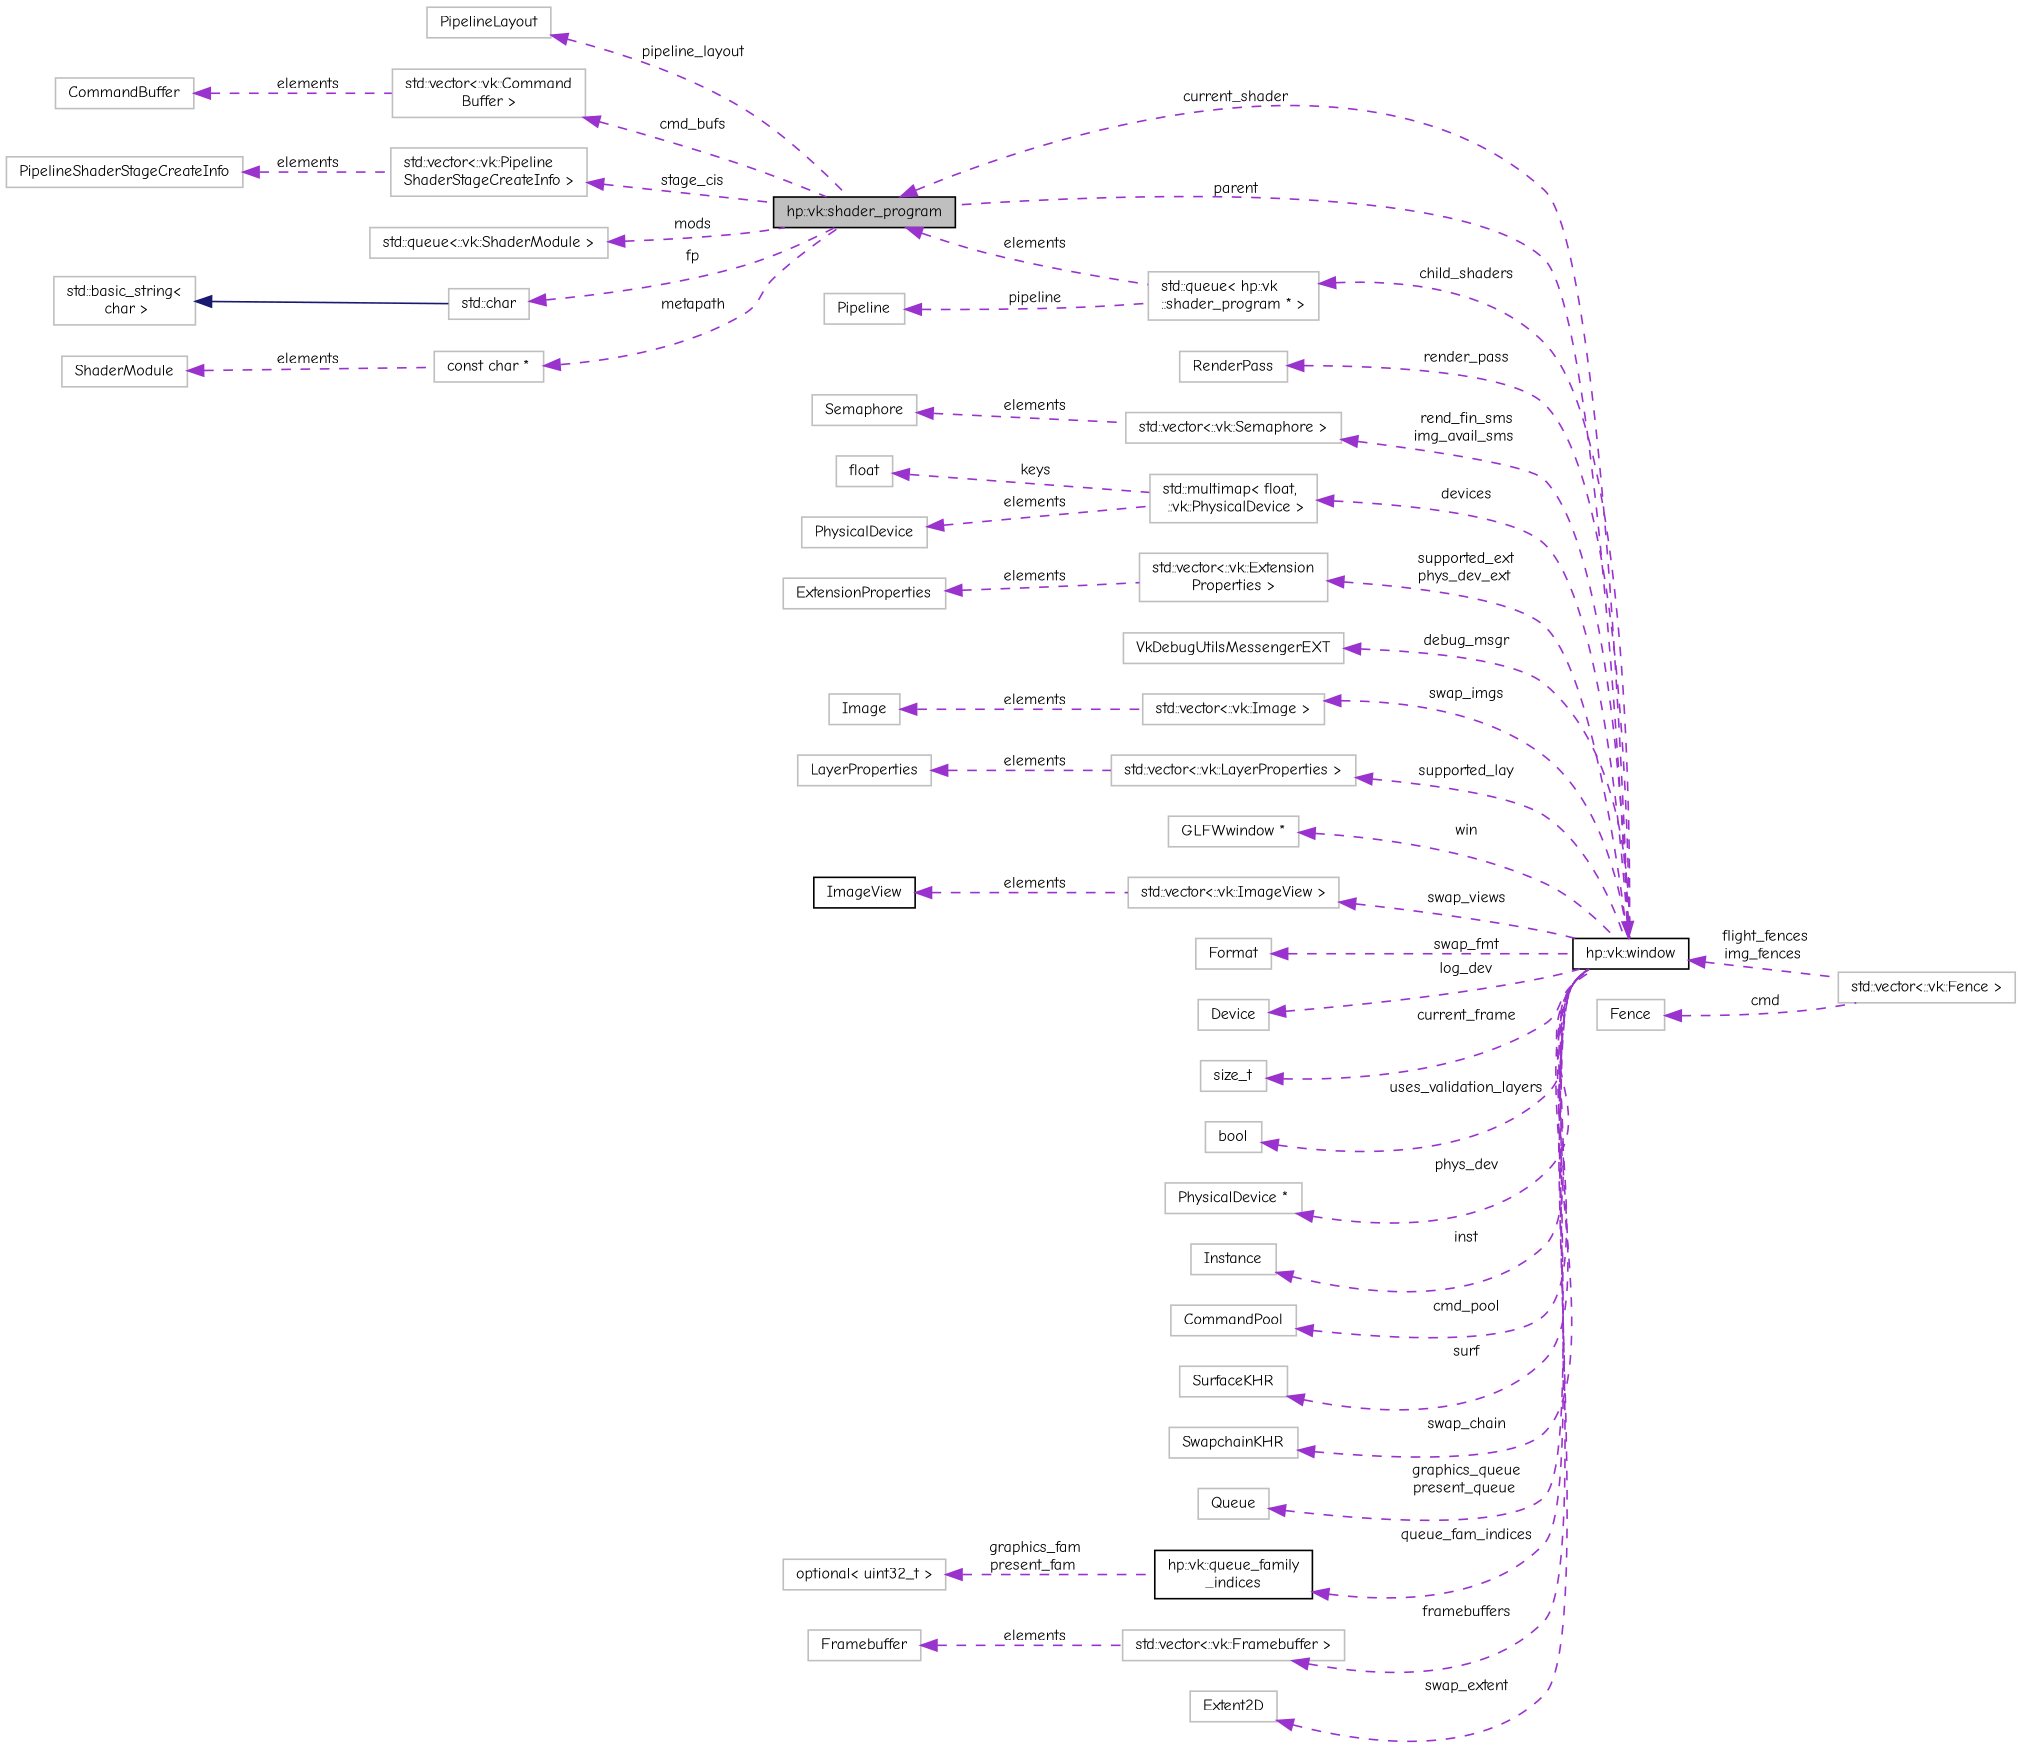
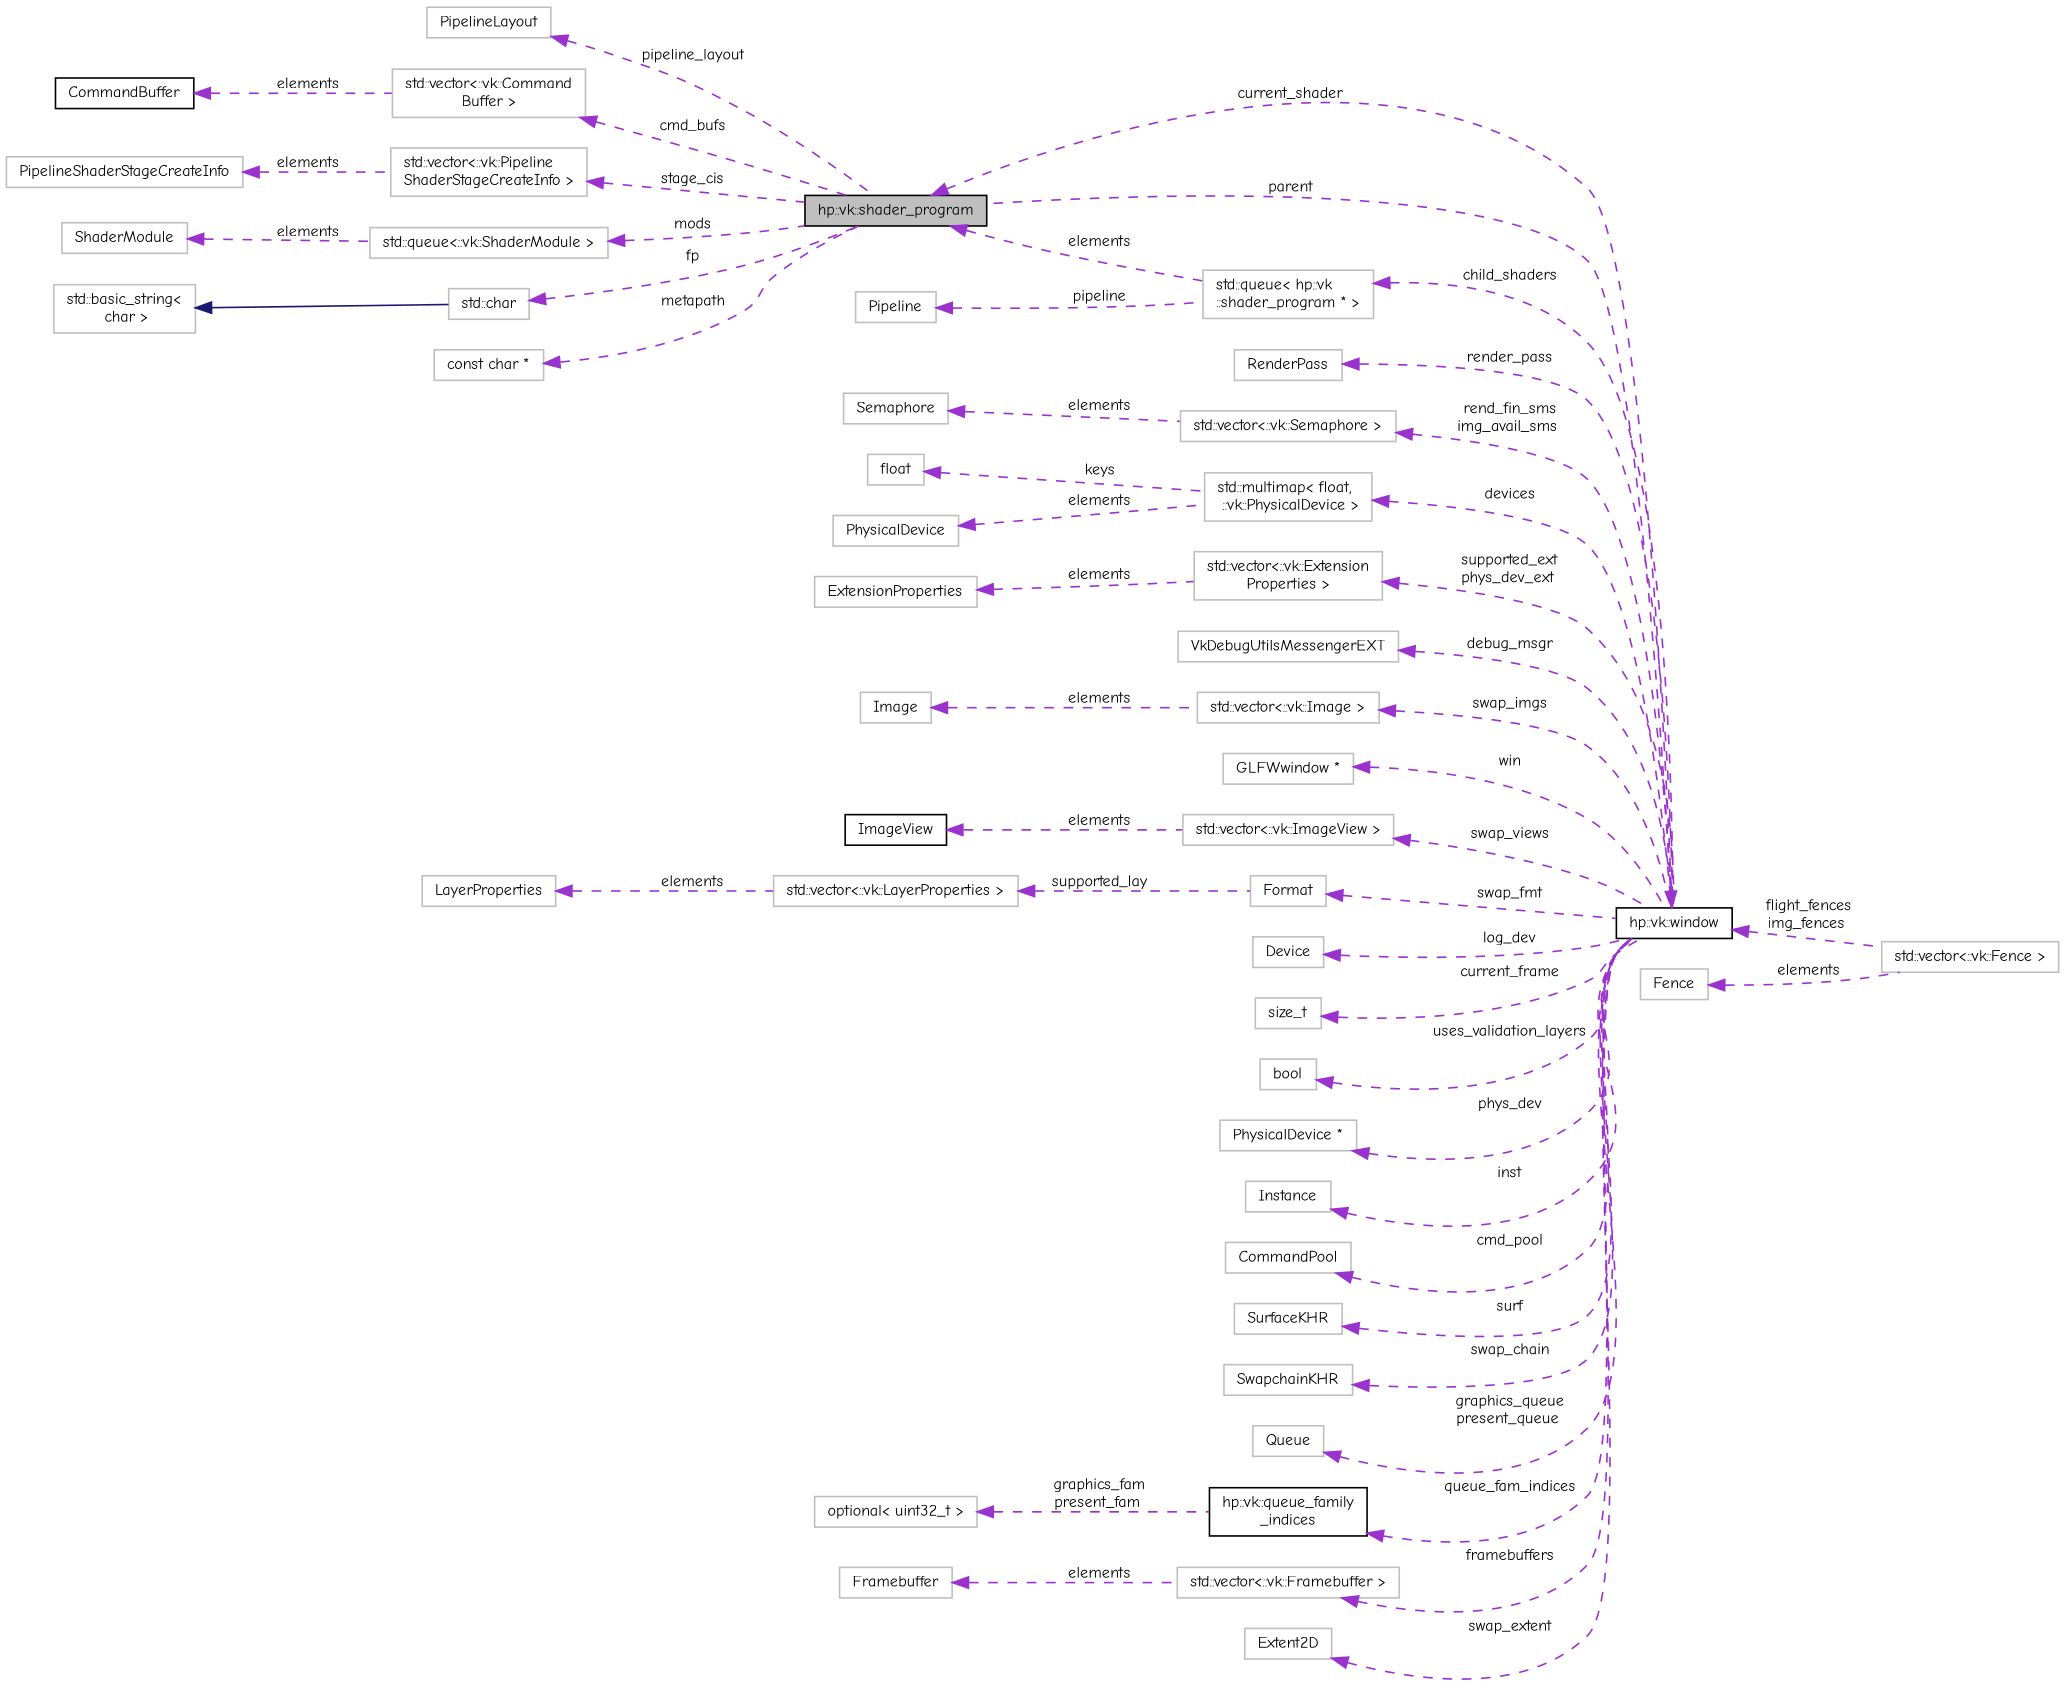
node "CommandBuffer": color grey75 -> black
edge "const char *" -> "ShaderModule": now "std::queue<::vk::ShaderModule >" -> "ShaderModule"
edge "hp::vk::window" -> "std::vector<::vk::LayerProperties >": now "Format" -> "std::vector<::vk::LayerProperties >"
edge "std::vector<::vk::Fence >" -> "Fence": label " cmd" -> " elements"
